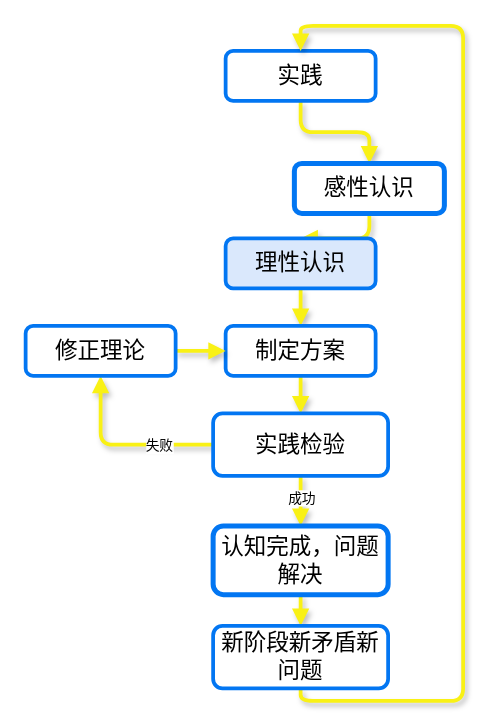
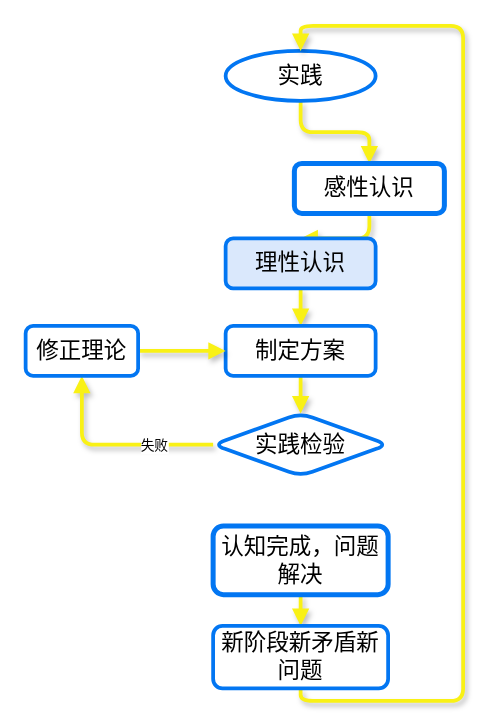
node "实践": shape rounded rectangle -> ellipse
node "修正理论": size 150x50 -> 113x50
node "实践检验": shape rounded rectangle -> diamond
edge "实践检验" -> "认知完成，问题解决": removed, label "成功"
